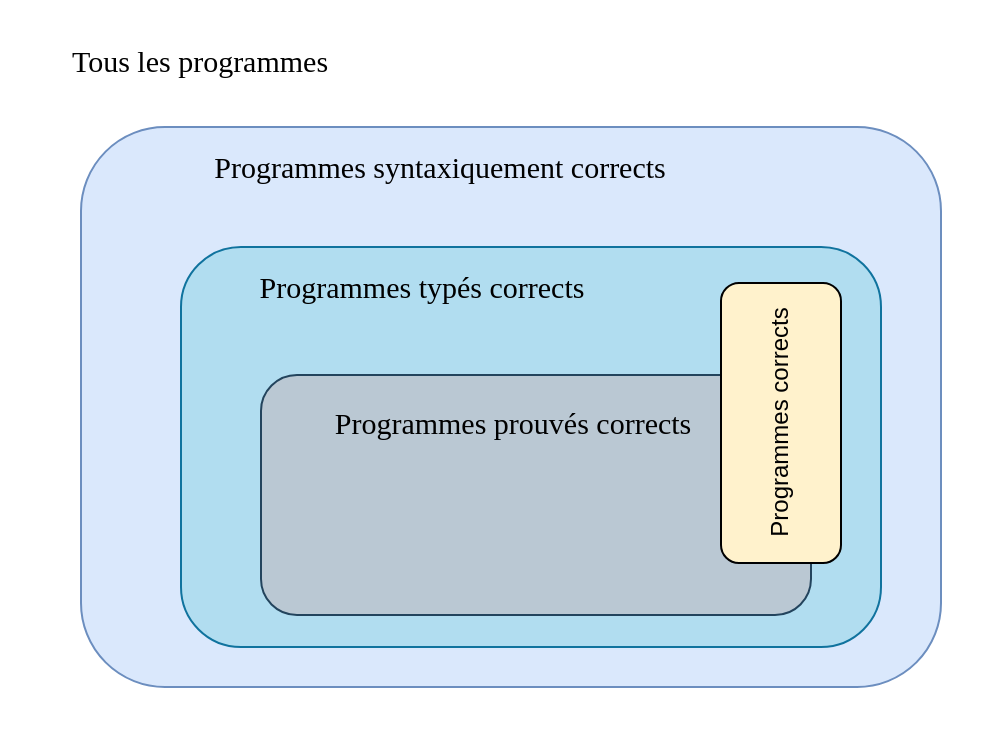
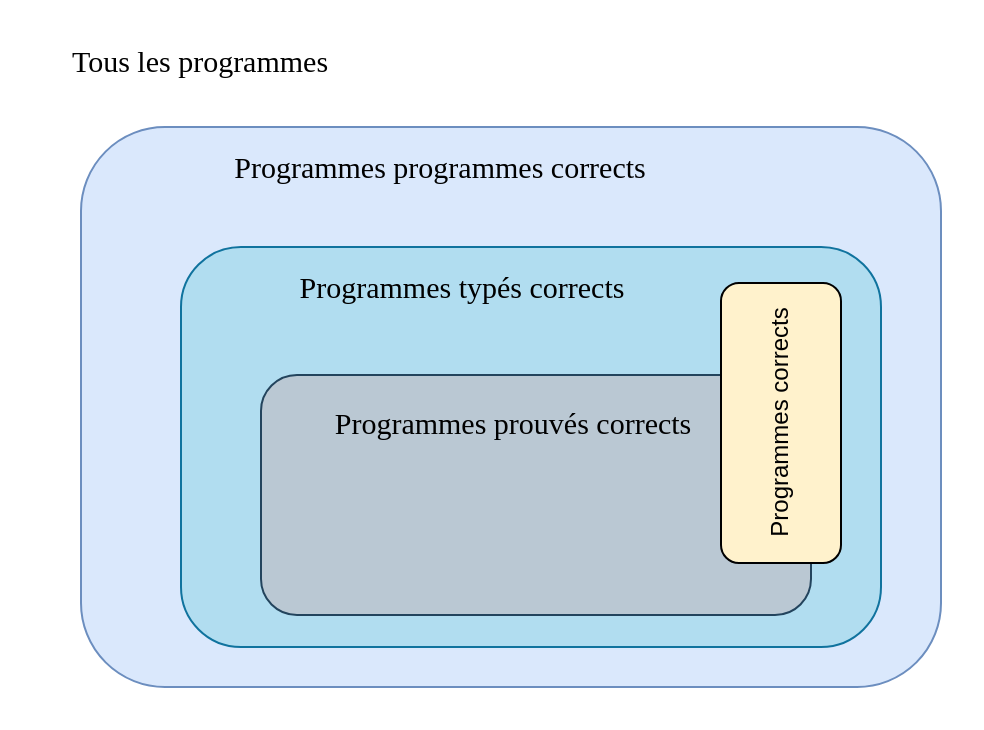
node "Programmes syntaxiquement corrects": label "Programmes syntaxiquement corrects" -> "Programmes programmes corrects"
node "Programmes typés corrects": moved (423, 287) -> (463, 287)
